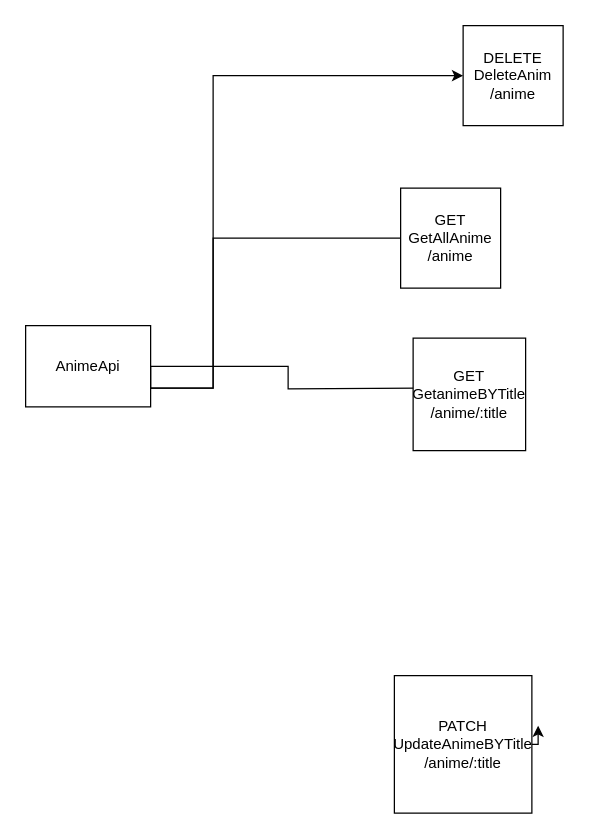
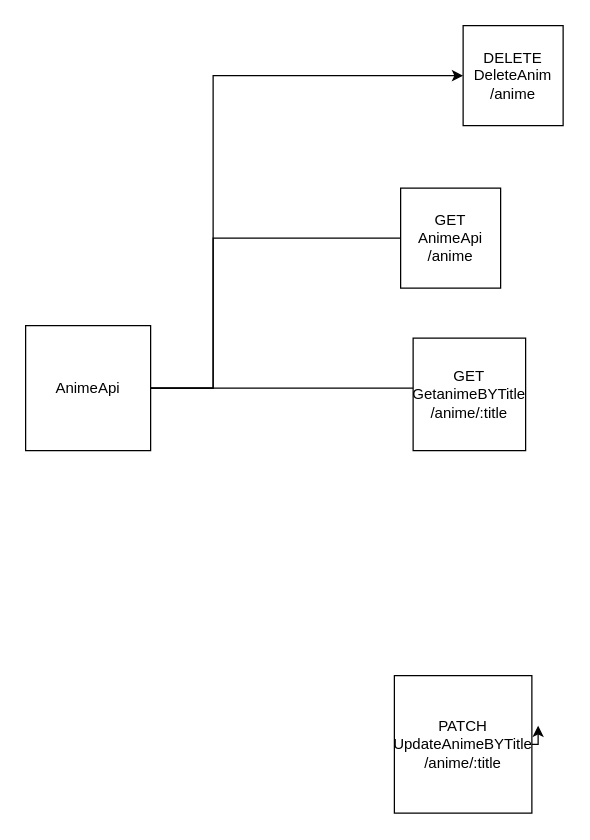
node "GET GetAllAnime /anime": label "GET GetAllAnime /anime" -> "GET AnimeApi /anime"
node "AnimeApi": size 125x81 -> 125x125
